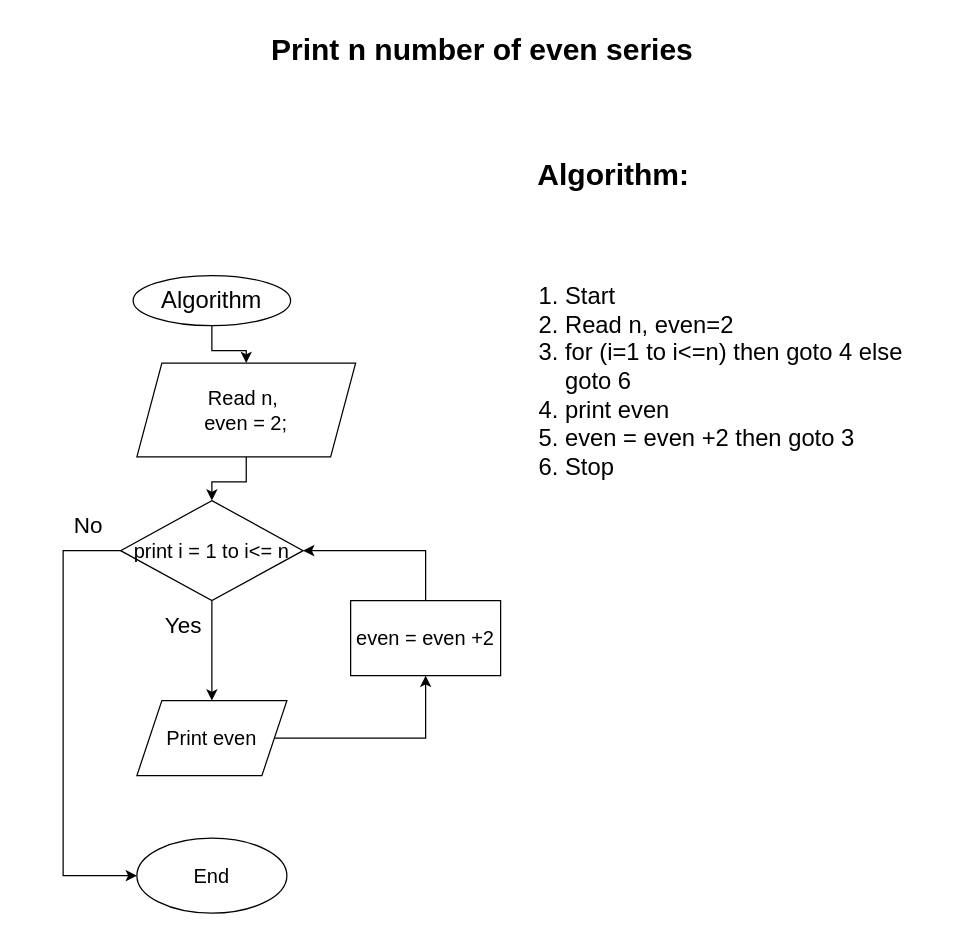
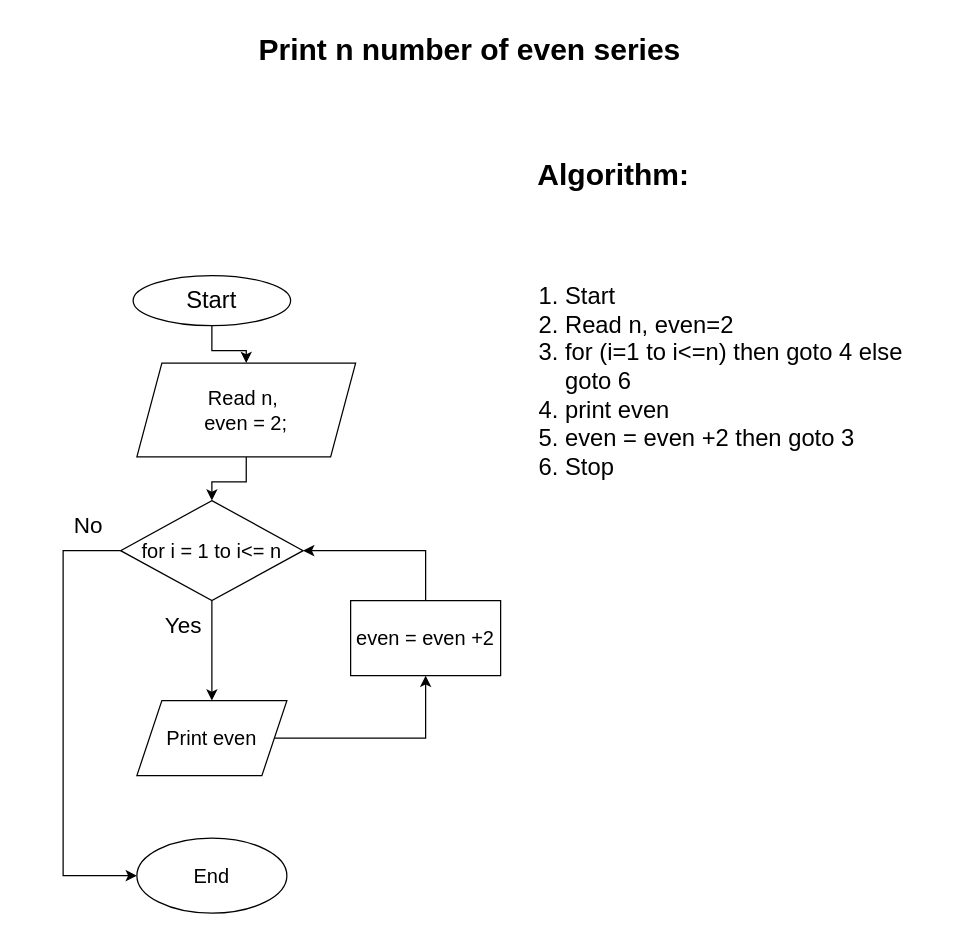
node "Print n number of even series": moved (482, 51) -> (469, 51)
node "Algorithm": label "Algorithm" -> "Start"
node "print i = 1 to i<= n": label "print i = 1 to i<= n" -> "for i = 1 to i<= n"
